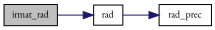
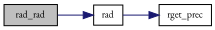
node "irmat_rad": label "irmat_rad" -> "rad_rad"
node "rad_prec": label "rad_prec" -> "rget_prec"
